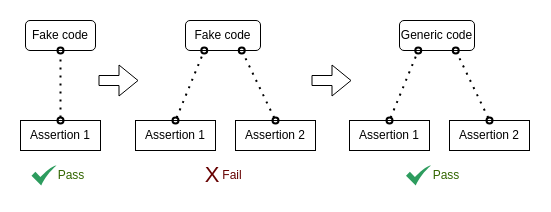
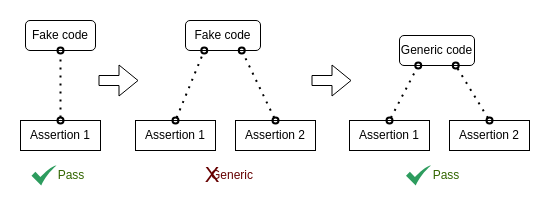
node "Generic code": moved (437, 36) -> (437, 51)
node "Fail": label "Fail" -> "Generic"
